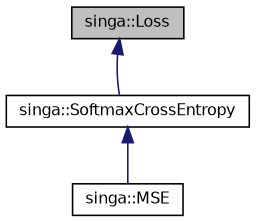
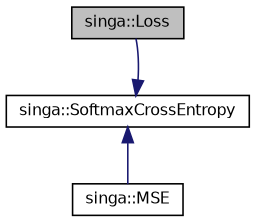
edge "singa::SoftmaxCrossEntropy" -> "singa::Loss": reversed
